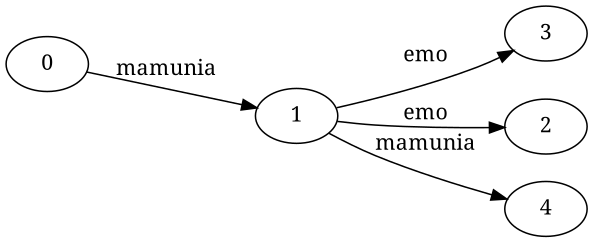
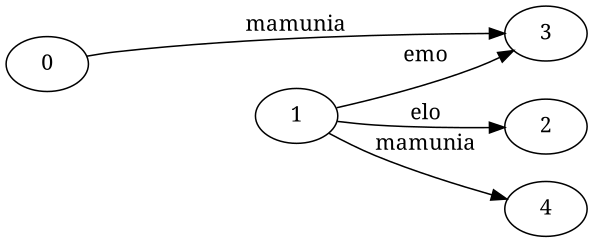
edge "0" -> "1": now "0" -> "3"
edge "1" -> "2": label "emo" -> "elo"
